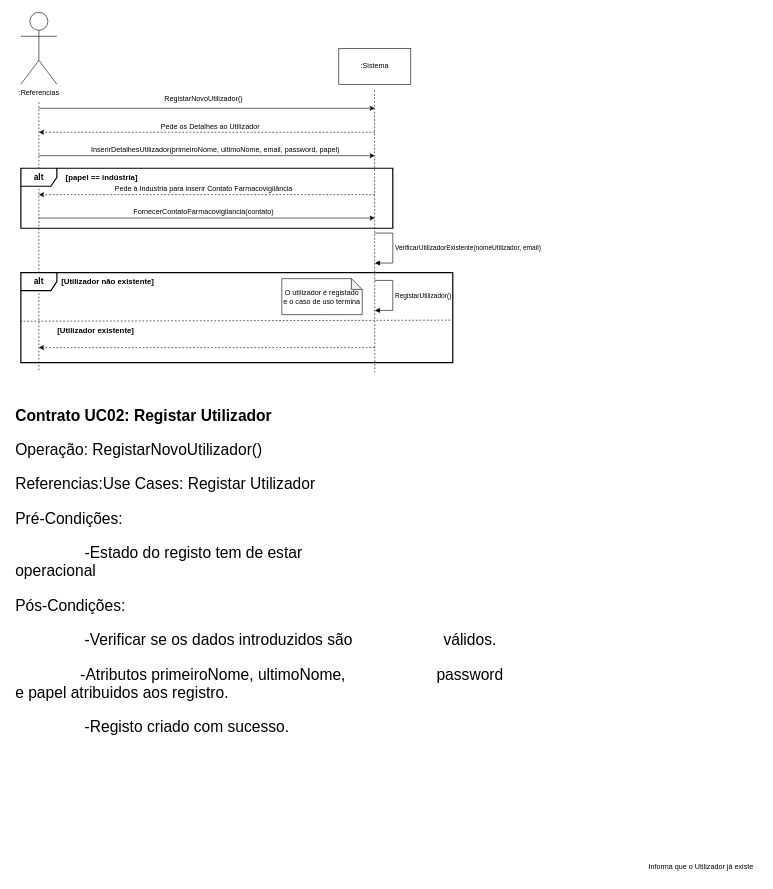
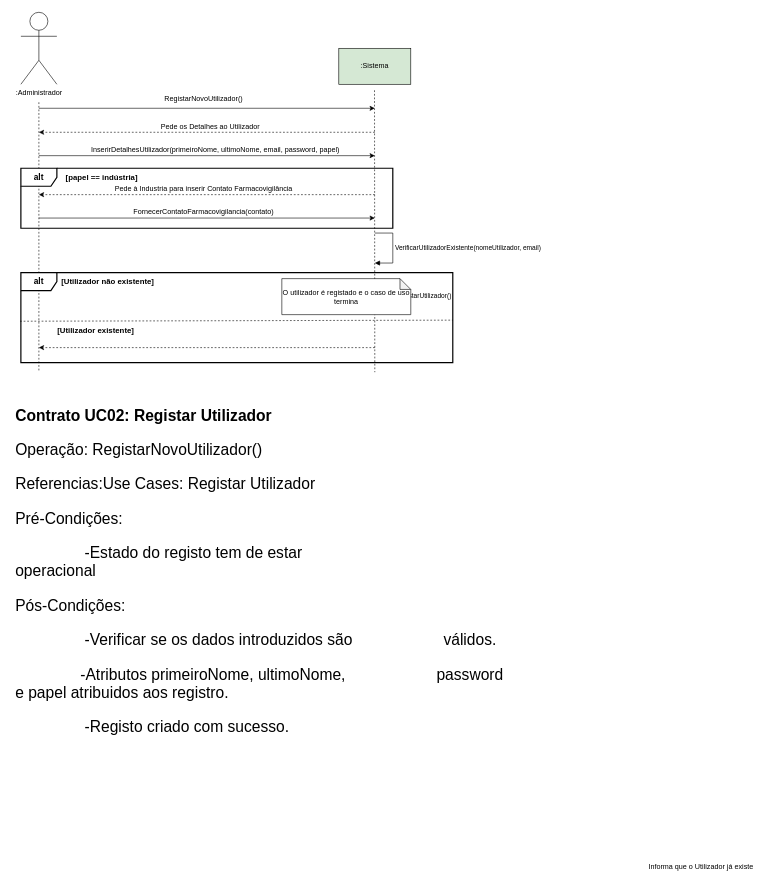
node ":Sistema": fillcolor #ffffff -> #d5e8d4
node ":Referencias": label ":Referencias" -> ":Administrador"
node "O utilizador é registado e o caso de uso termina": size 80x36 -> 129x36
